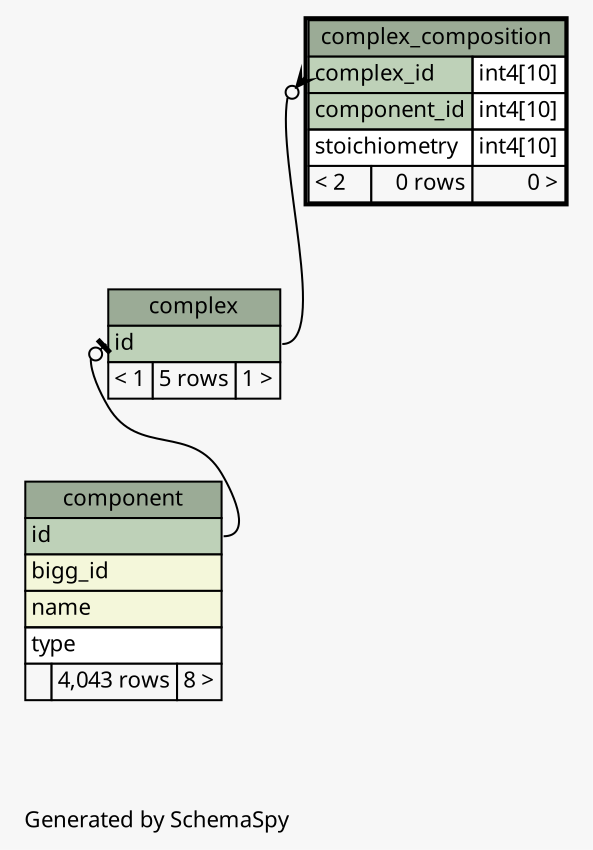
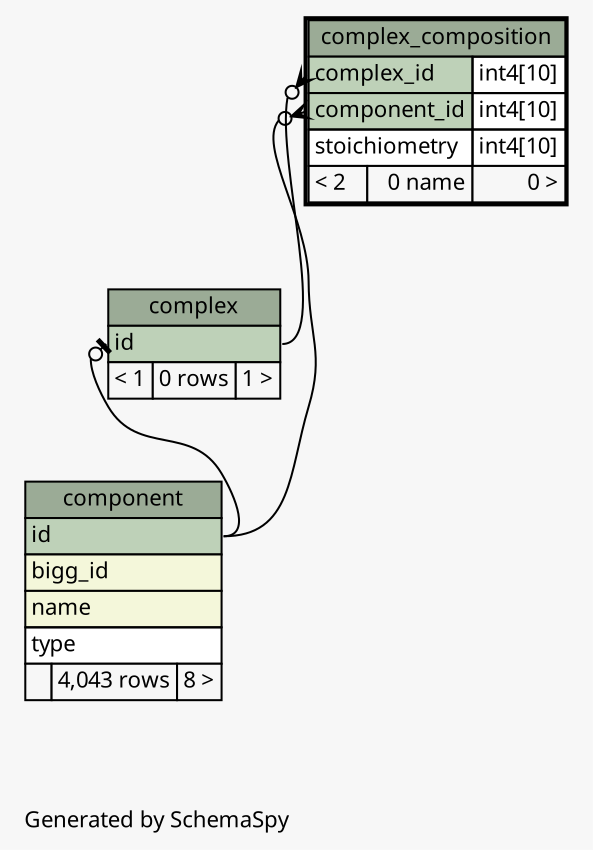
node "complex_composition": text "0 rows" -> "0 name"
edge "component" -> "complex_composition": added
node "complex": text "5 rows" -> "0 rows"
